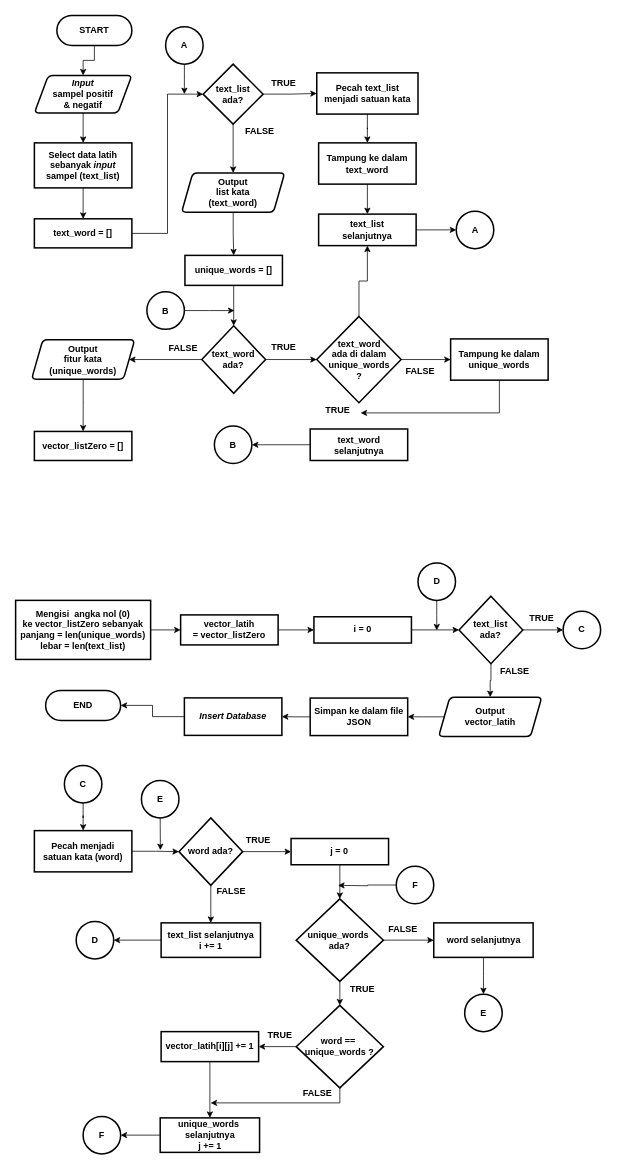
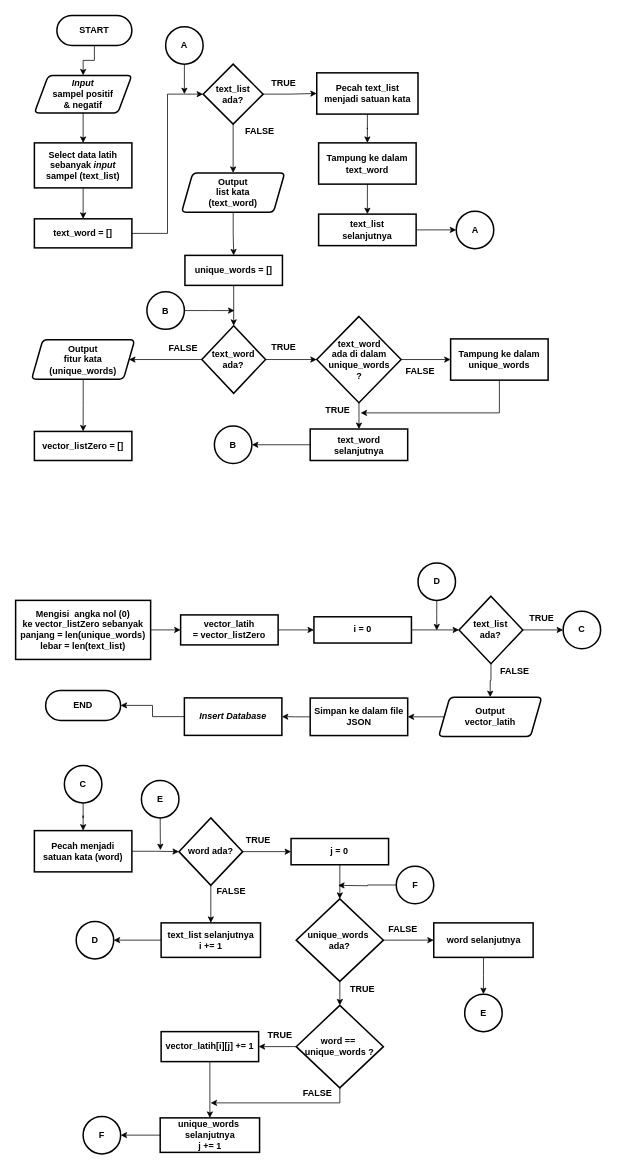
edge "text_word ada di dalam unique_words ?" -> "text_list selanjutnya": now "text_word ada di dalam unique_words ?" -> "text_word selanjutnya"
